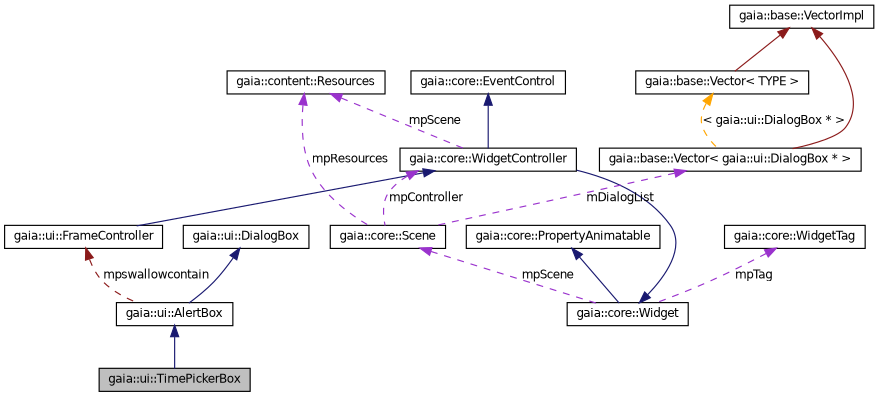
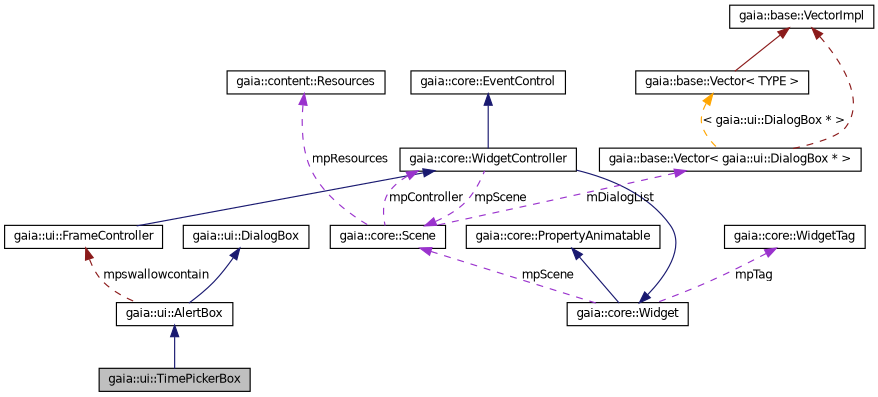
edge "gaia::base::Vector< gaia::ui::DialogBox * >" -> "gaia::base::VectorImpl": style solid -> dashed
edge "gaia::core::WidgetController" -> "gaia::content::Resources": now "gaia::core::WidgetController" -> "gaia::core::Scene"
